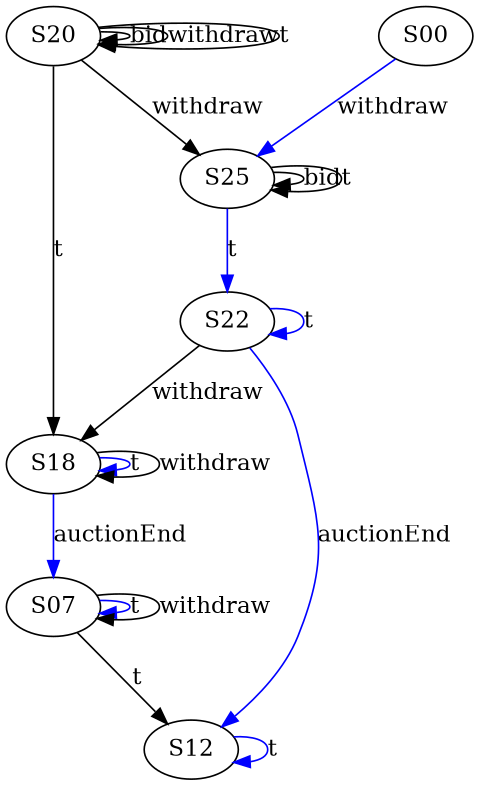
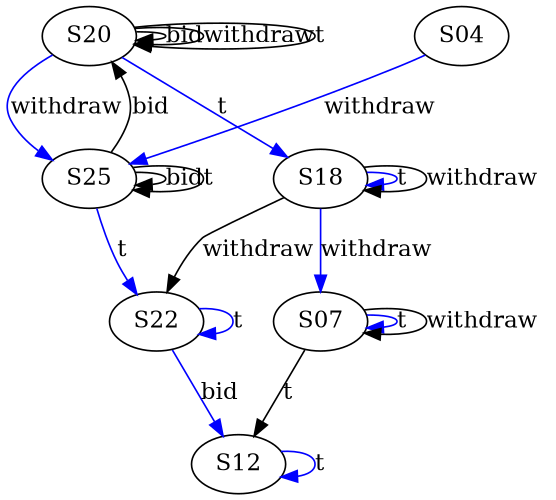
node "S00": label "S00" -> "S04"
edge "S20" -> "S25": color black -> blue
edge "S25" -> "S20": added, label "bid"
edge "S20" -> "S18": color black -> blue
edge "S22" -> "S18": reversed
edge "S18" -> "S07": label "auctionEnd" -> "withdraw"
edge "S22" -> "S12": label "auctionEnd" -> "bid"
